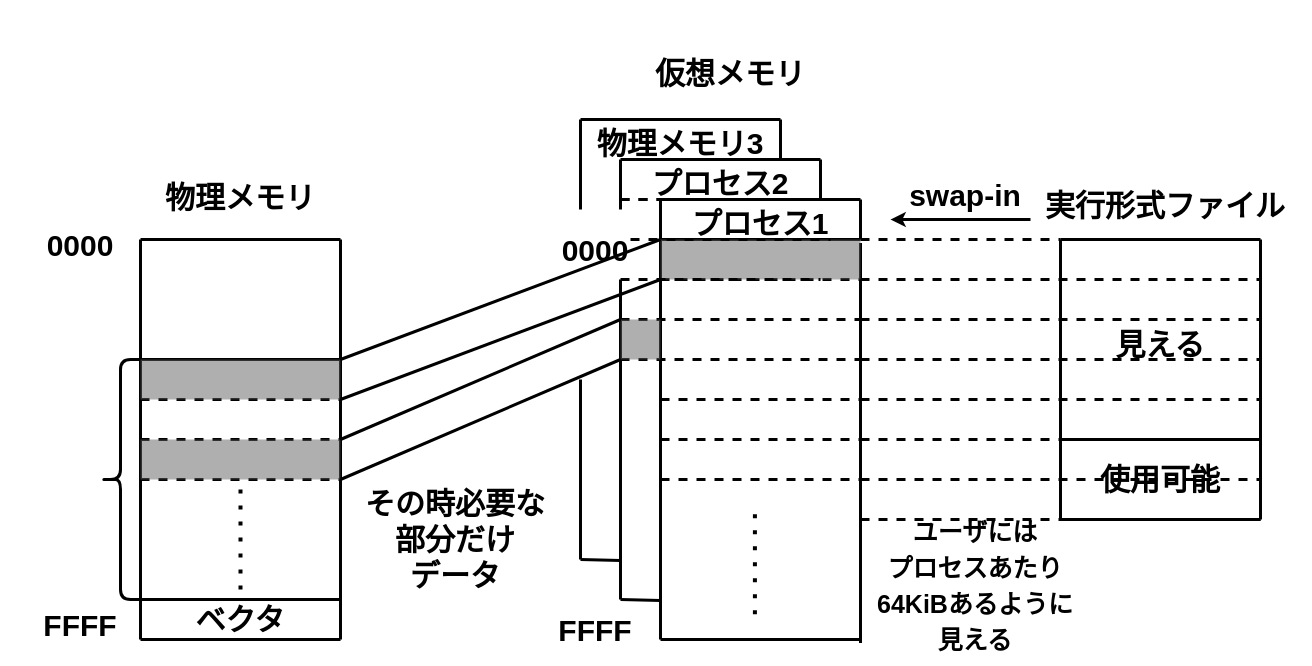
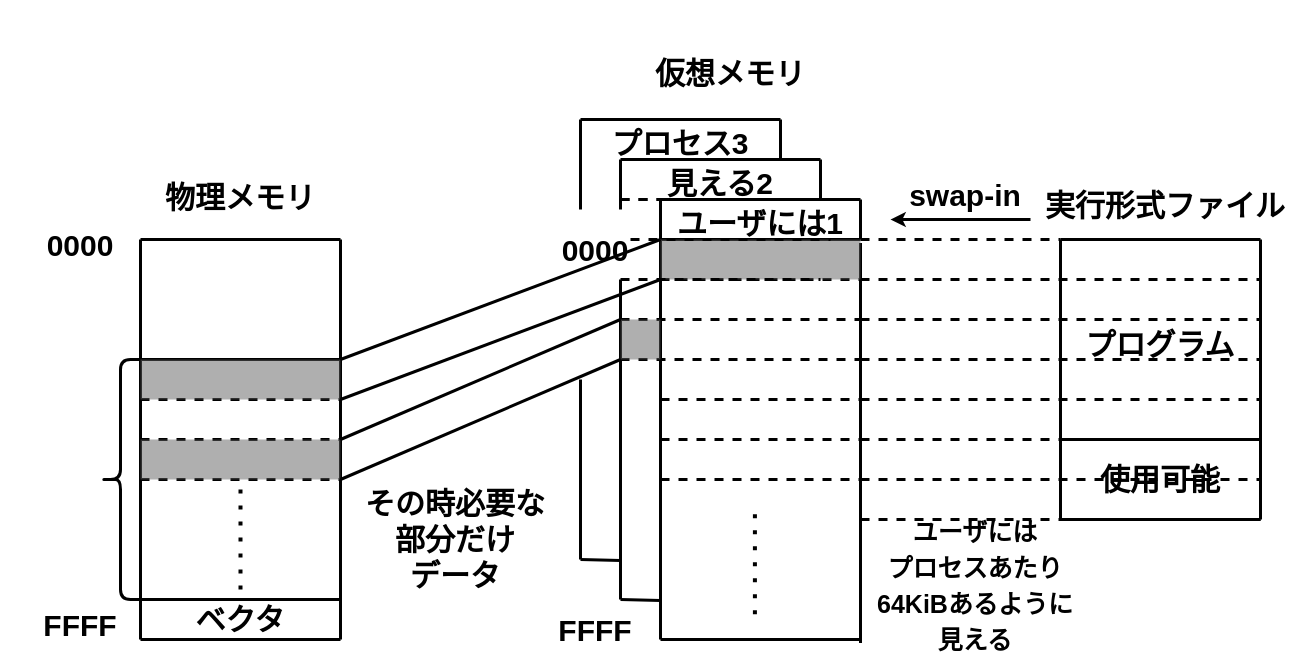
node "物理メモリ3": label "物理メモリ3" -> "プロセス3"
node "プロセス2": label "プロセス2" -> "見える2"
node "プロセス1": label "プロセス1" -> "ユーザには1"
node "見える": label "見える" -> "プログラム"
